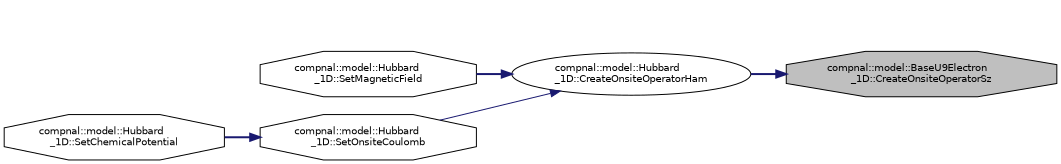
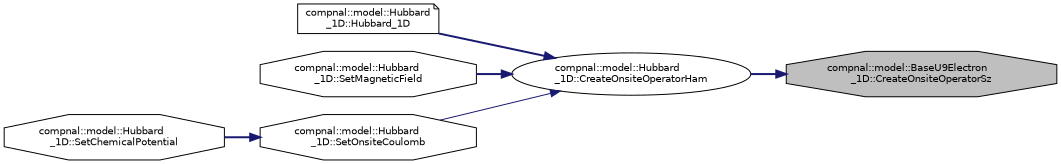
node "compnal::model::Hubbard _1D::Hubbard_1D": added
